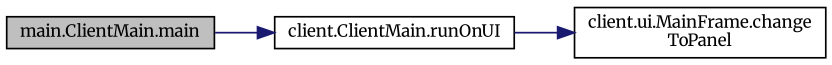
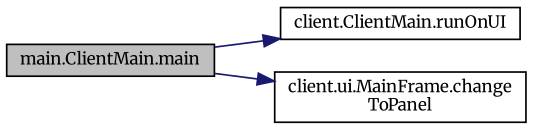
edge "client.ClientMain.runOnUI" -> "client.ui.MainFrame.change ToPanel": now "main.ClientMain.main" -> "client.ui.MainFrame.change ToPanel"
